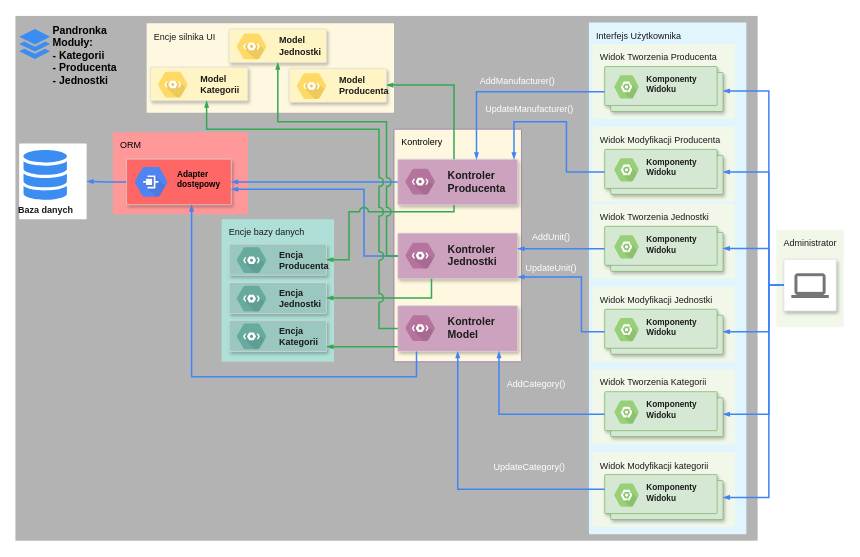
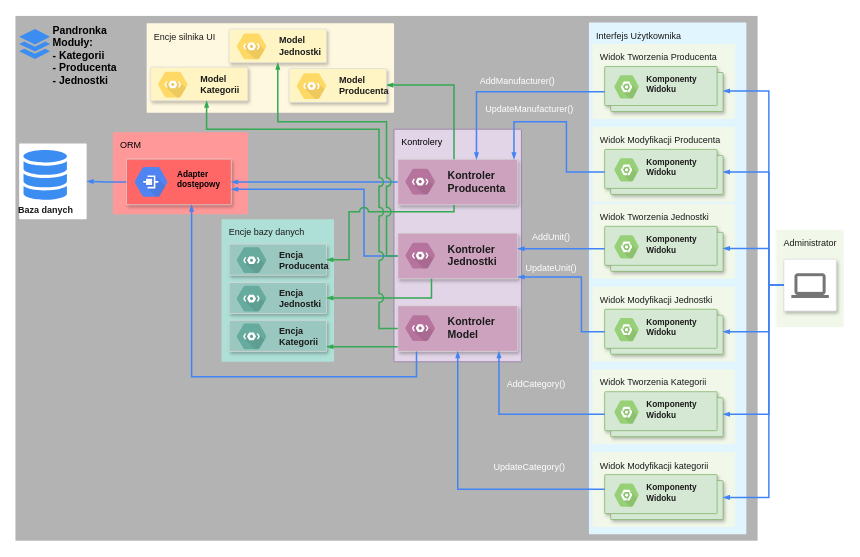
node "Kontrolery": fillcolor #fff8e1 -> #e1d5e7
